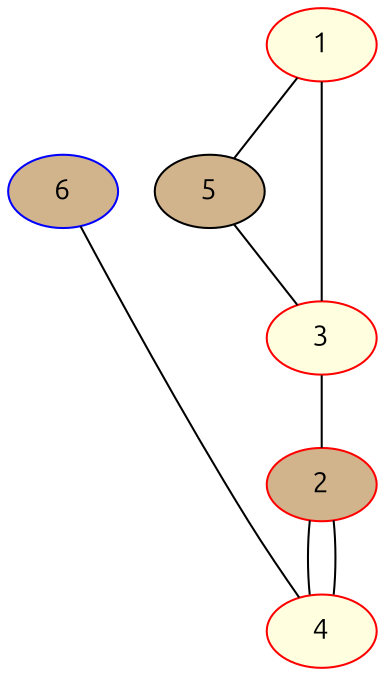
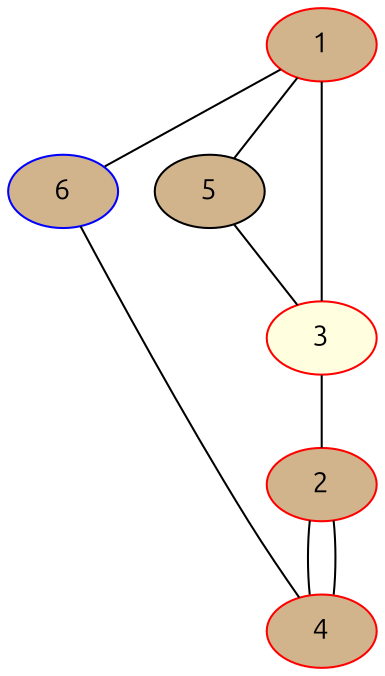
node "1": fillcolor lightyellow -> tan
edge "1" -- "6": added
node "4": fillcolor lightyellow -> tan
